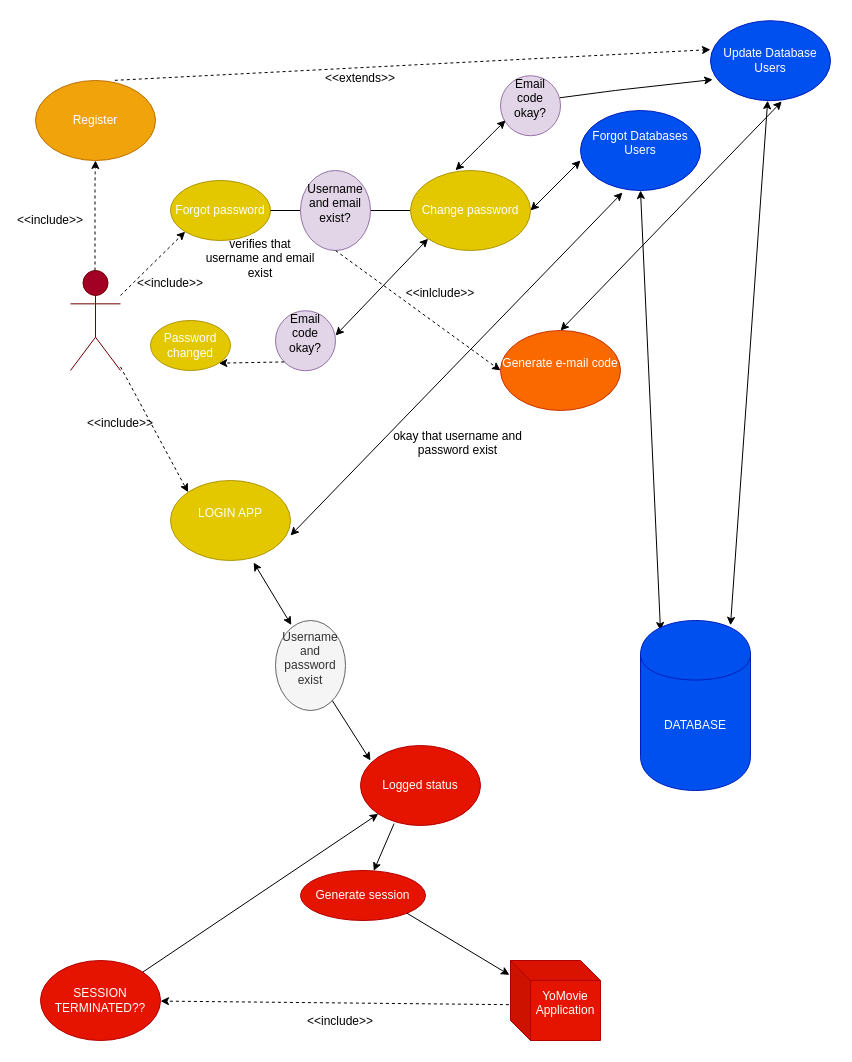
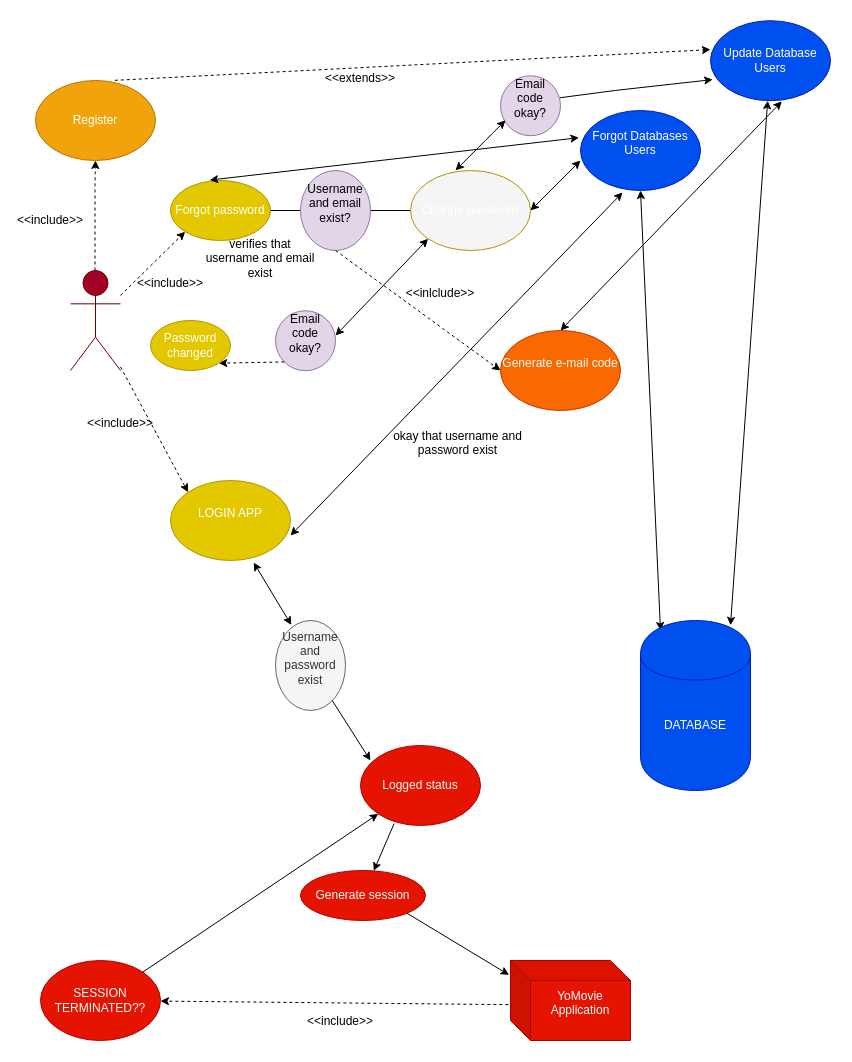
edge "Forgot Databases Users" -- "Forgot password": added
node "Change password": fillcolor #e3c800 -> #f5f5f5
node "YoMovie Application": size 90x80 -> 120x80
